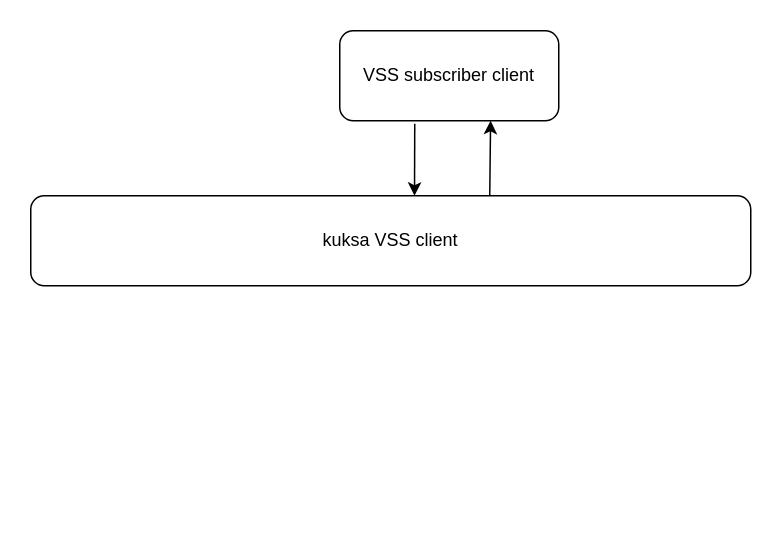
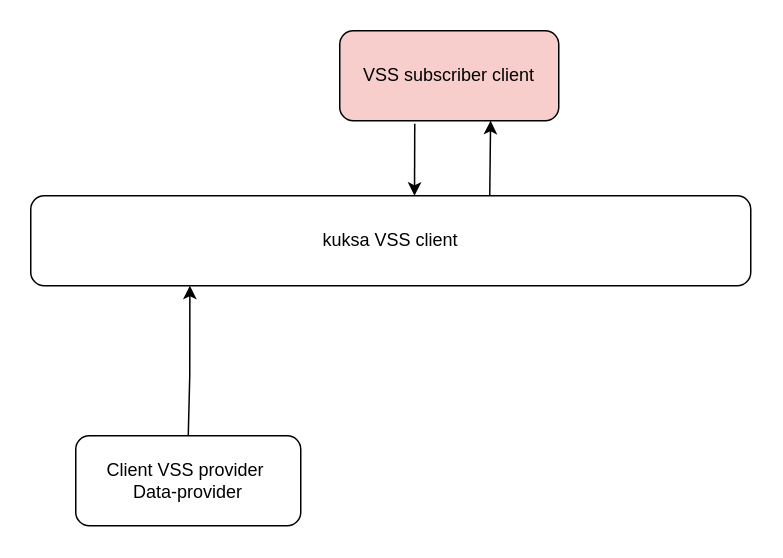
node "VSS subscriber client": fillcolor #ffffff -> #f8cecc
edge "Client VSS provider Data-provider" -> "kuksa VSS client": added
node "Client VSS provider Data-provider": added
